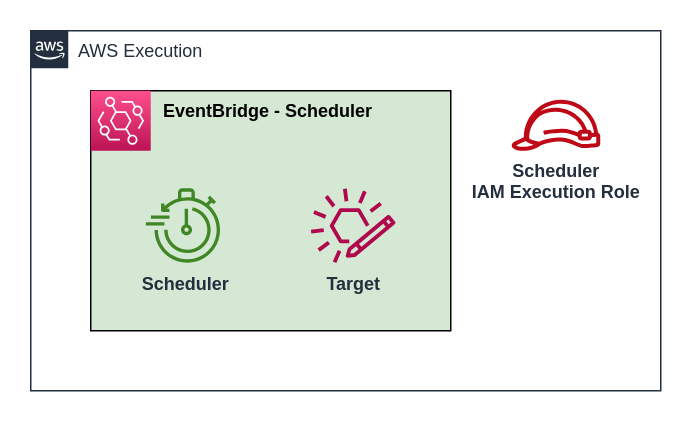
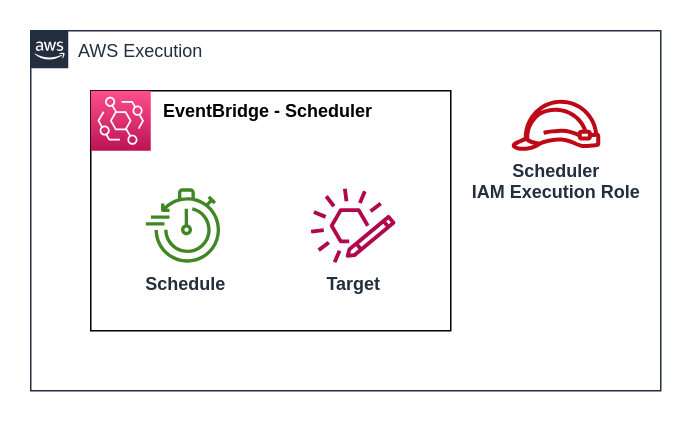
node "EventBridge - Scheduler": fillcolor #d5e8d4 -> #ffffff
node "Scheduler": label "Scheduler" -> "Schedule"
